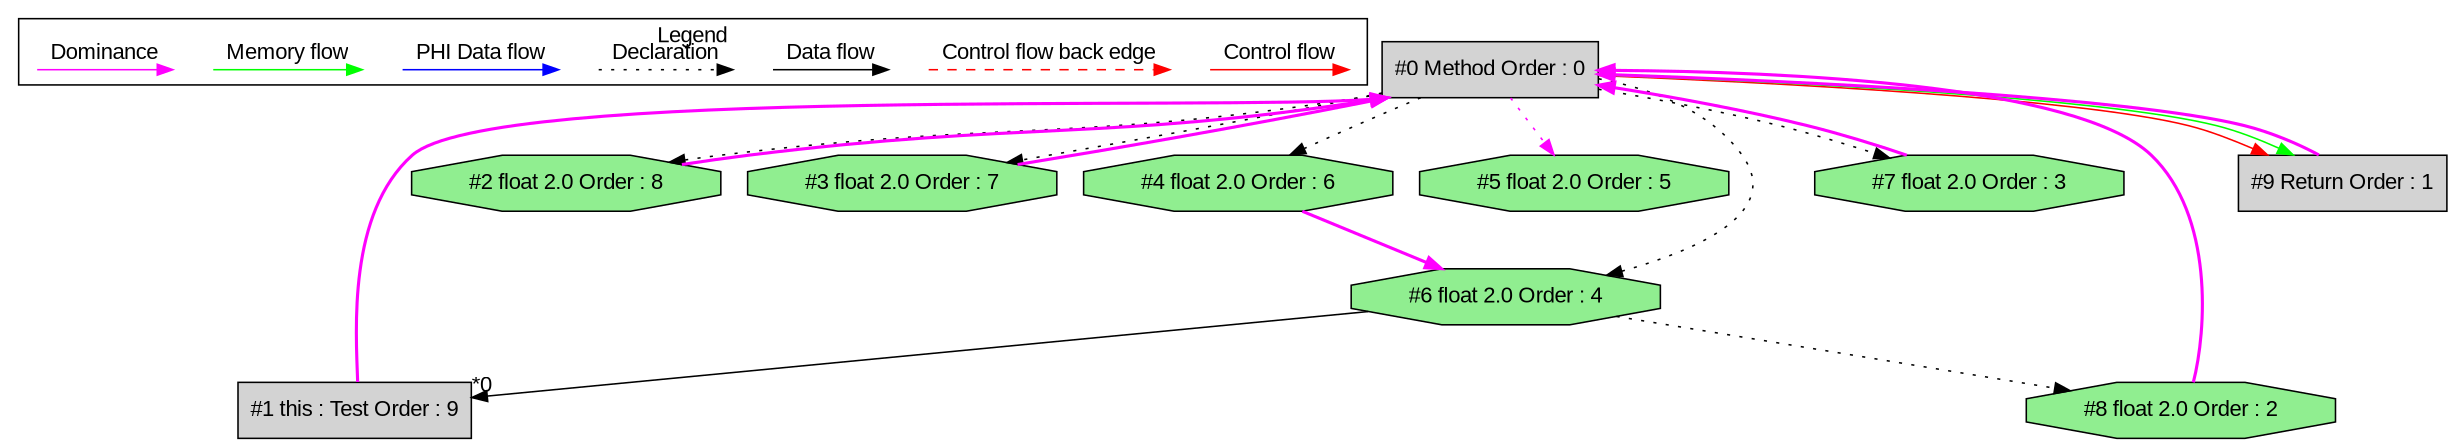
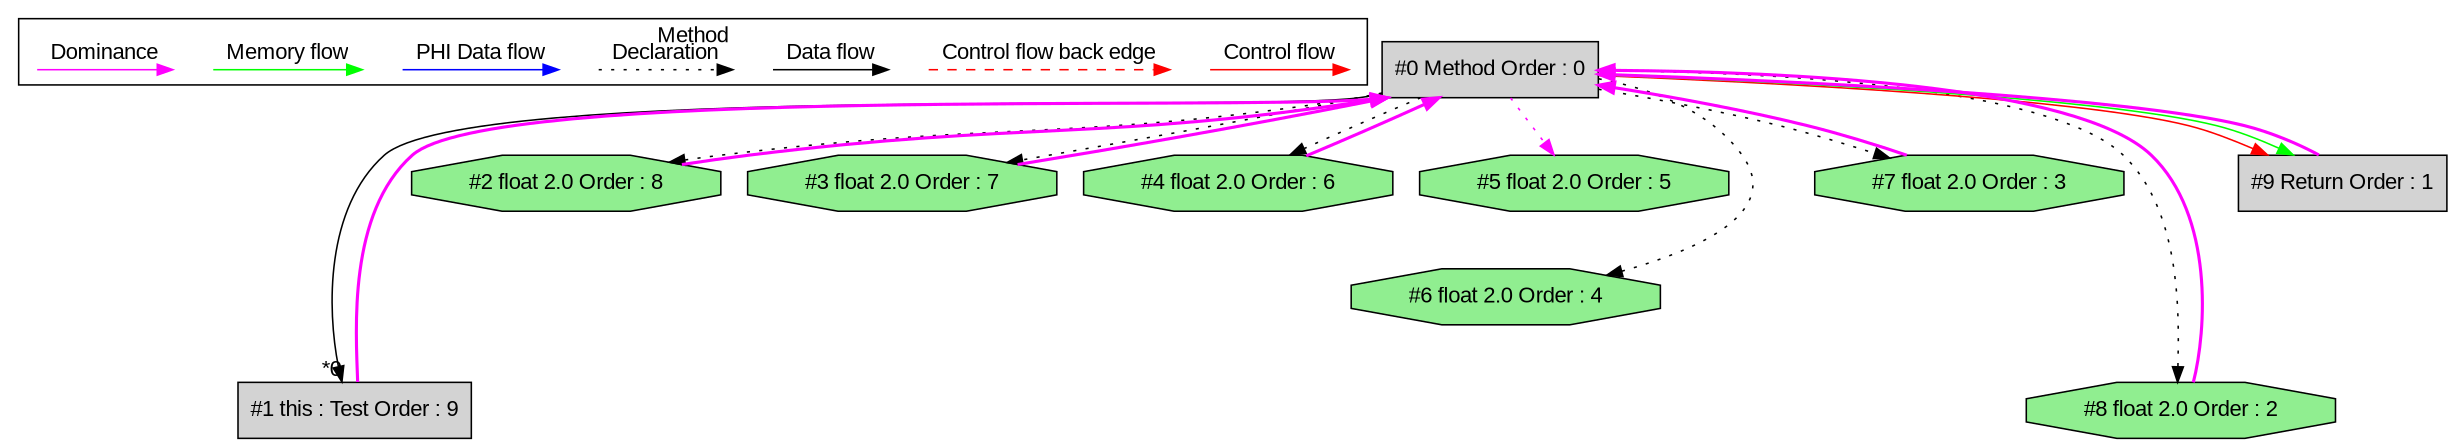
cluster "Legend": label "Legend" -> "Method"
edge "#4 float 2.0 Order : 6" -> "#6 float 2.0 Order : 4": now "#4 float 2.0 Order : 6" -> "#0 Method Order : 0"
edge "#6 float 2.0 Order : 4" -> "#8 float 2.0 Order : 2": now "#0 Method Order : 0" -> "#8 float 2.0 Order : 2"
edge "#6 float 2.0 Order : 4" -> "#1 this : Test Order : 9": now "#0 Method Order : 0" -> "#1 this : Test Order : 9"
